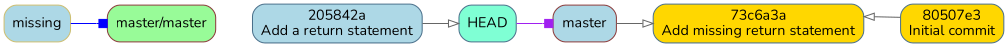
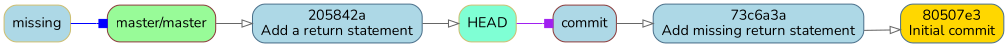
edge "80507e3 Initial commit" -> "73c6a3a Add missing return statement": reversed
edge "master/master" -> "205842a Add a return statement": added
node "HEAD": color skyblue4 -> lightgoldenrod3
node "master": label "master" -> "commit"
node "73c6a3a Add missing return statement": fillcolor gold -> lightblue
